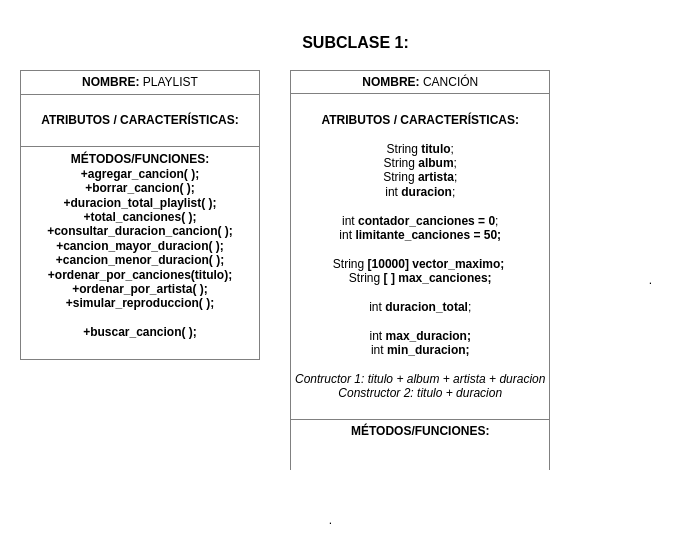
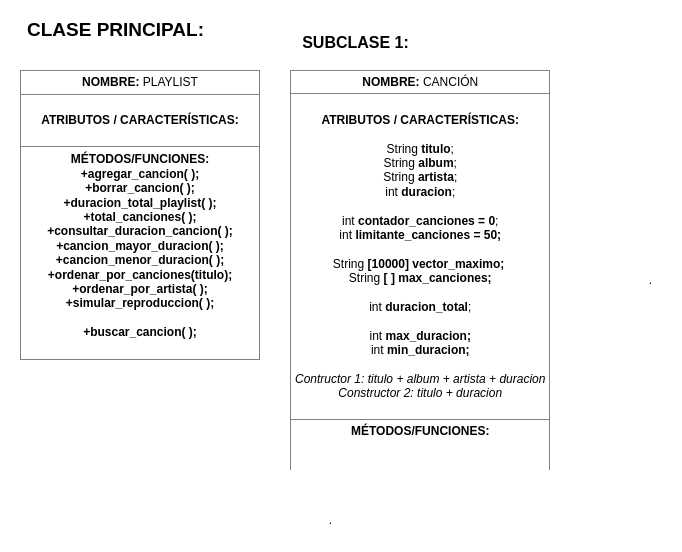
node "CLASE PRINCIPAL:": added
